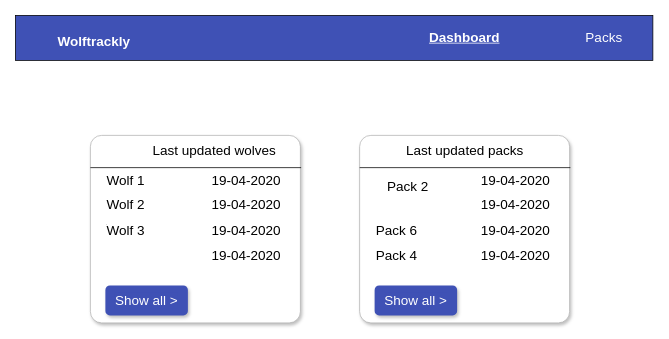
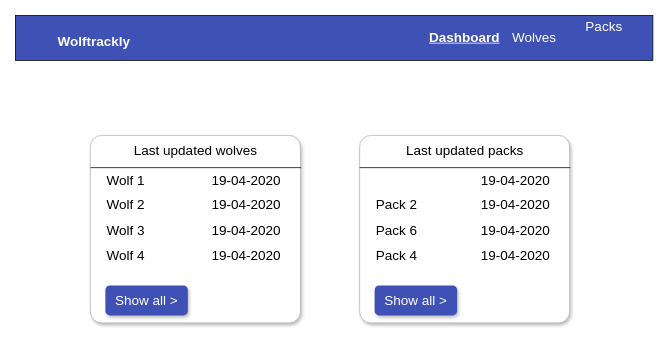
node "Wolves": added
node "Packs": moved (604, 38) -> (604, 27)
node "Last updated wolves": moved (214, 150) -> (195, 150)
node "Pack 2": moved (416, 186) -> (405, 205)
node "Wolf 4": added
